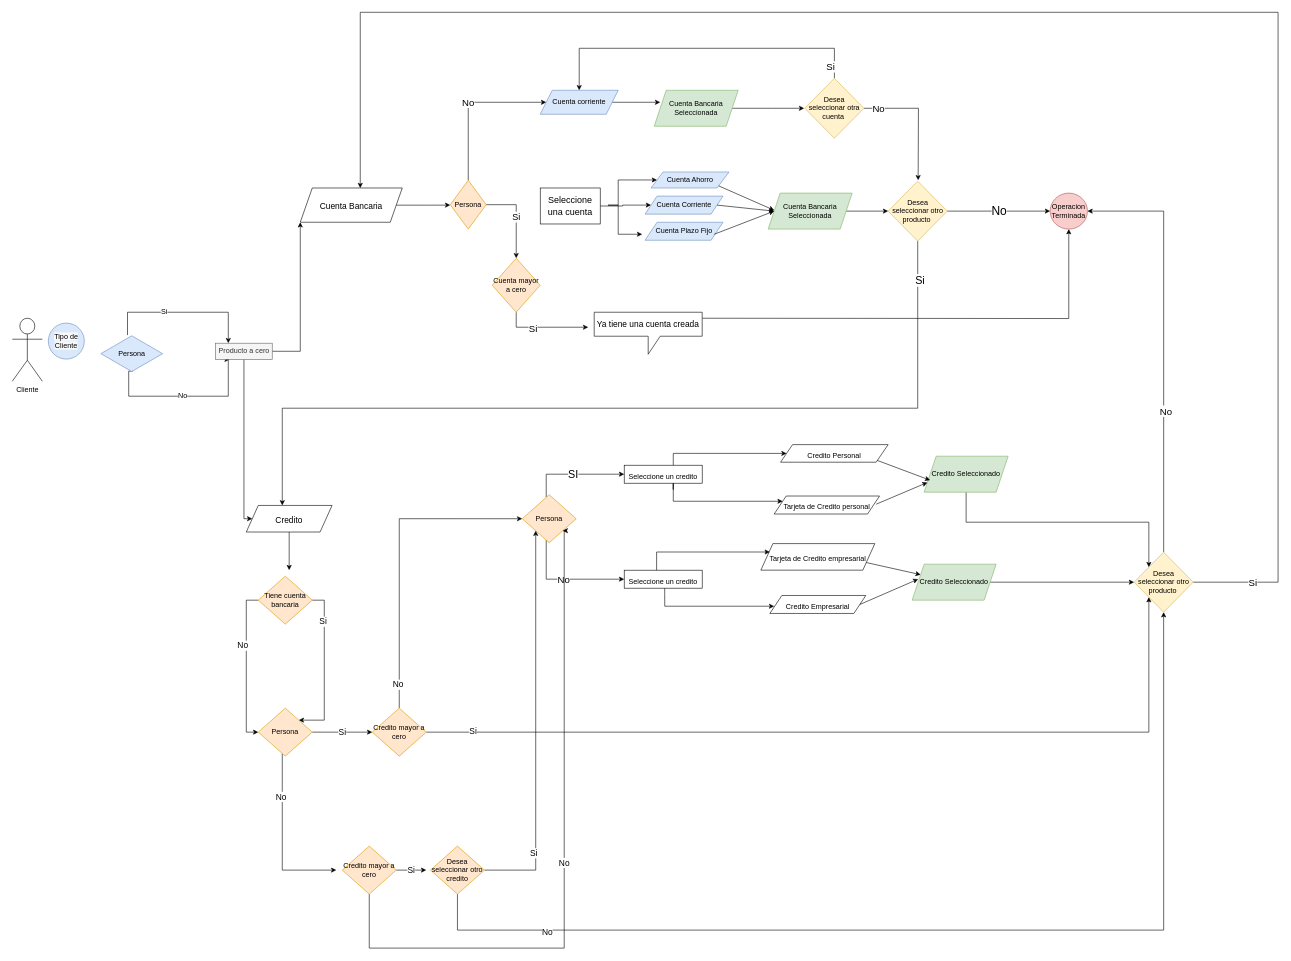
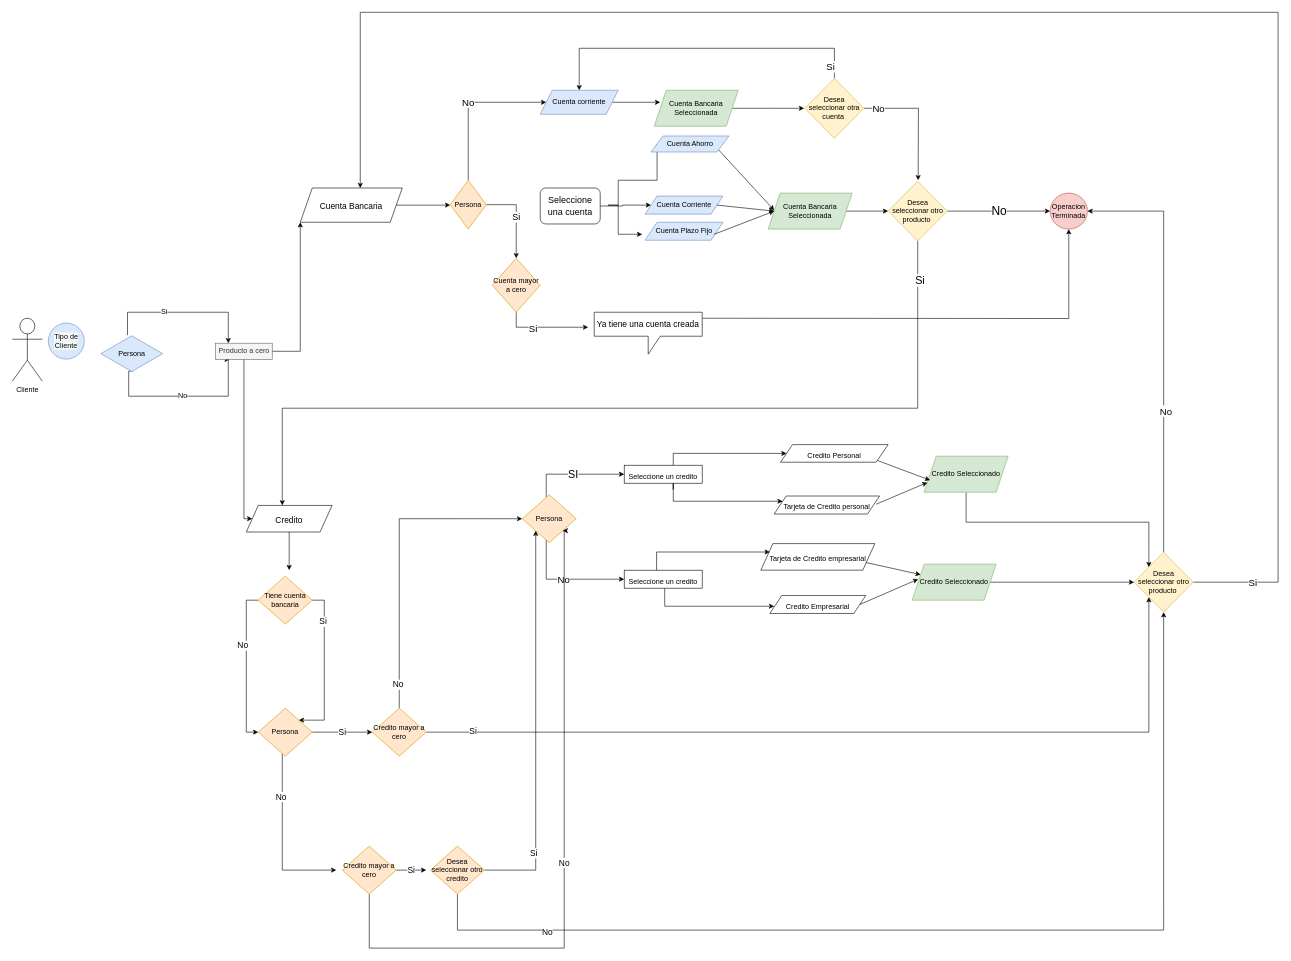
node "Cuenta Ahorro": moved (690, 180) -> (690, 144)
node "Seleccione una cuenta": shape rectangle -> rounded rectangle
